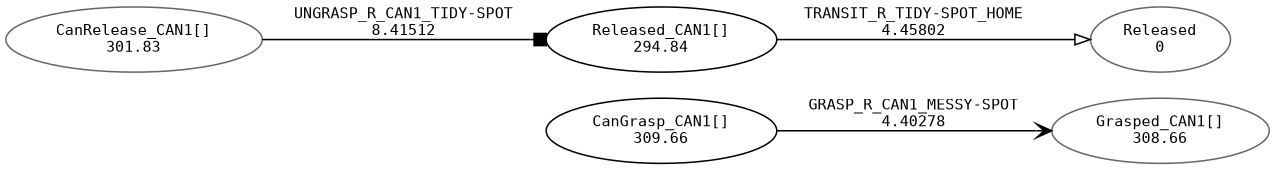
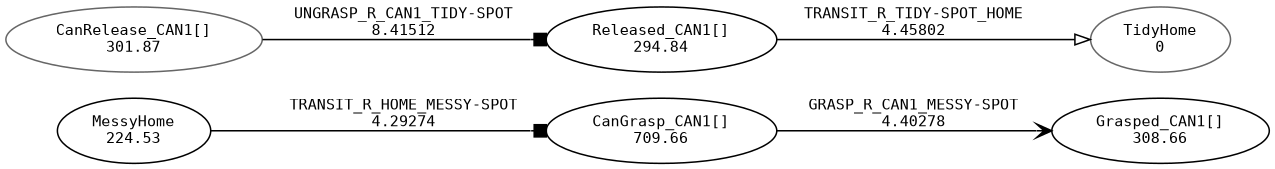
node "CanRelease_CAN1[] 301.83": label "CanRelease_CAN1[] 301.83" -> "CanRelease_CAN1[] 301.87"
node "Released 0": label "Released 0" -> "TidyHome 0"
node "MessyHome 224.53": added
node "CanGrasp_CAN1[] 309.66": label "CanGrasp_CAN1[] 309.66" -> "CanGrasp_CAN1[] 709.66"
node "Grasped_CAN1[] 308.66": color gray40 -> black
